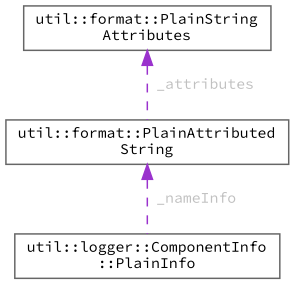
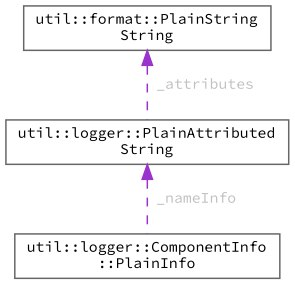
node "util::format::PlainString Attributes": label "util::format::PlainString Attributes" -> "util::format::PlainString String"
node "util::format::PlainAttributed String": label "util::format::PlainAttributed String" -> "util::logger::PlainAttributed String"
